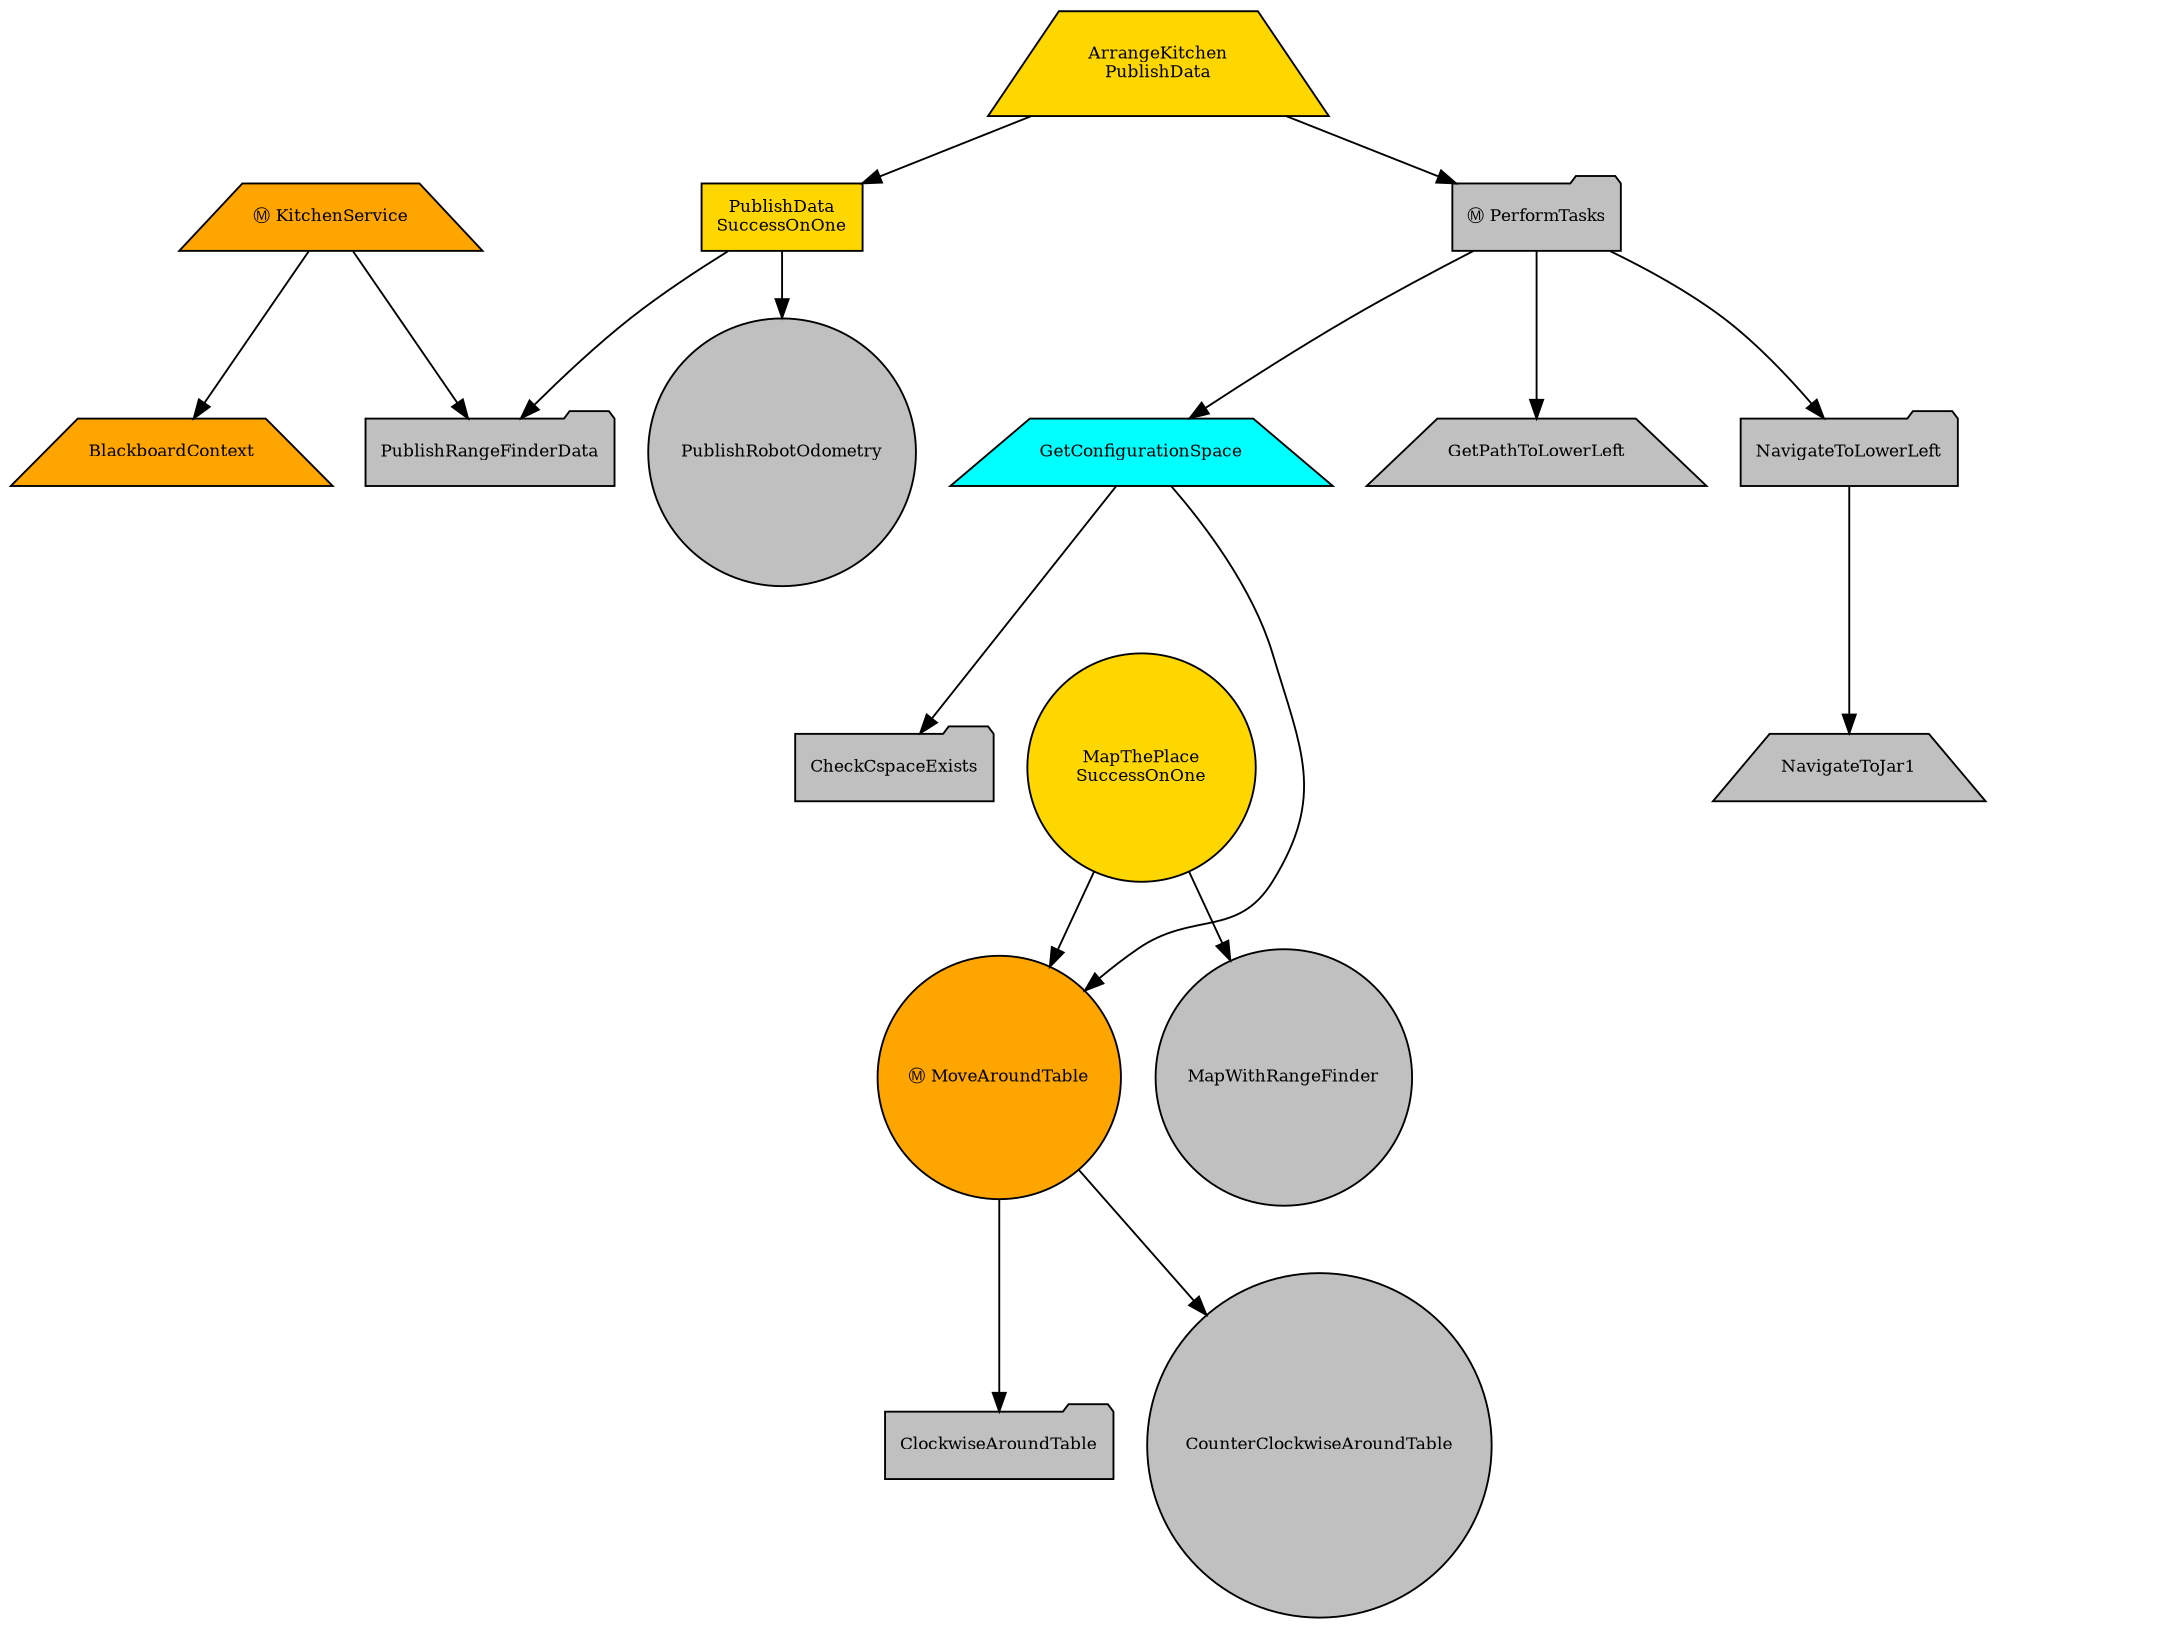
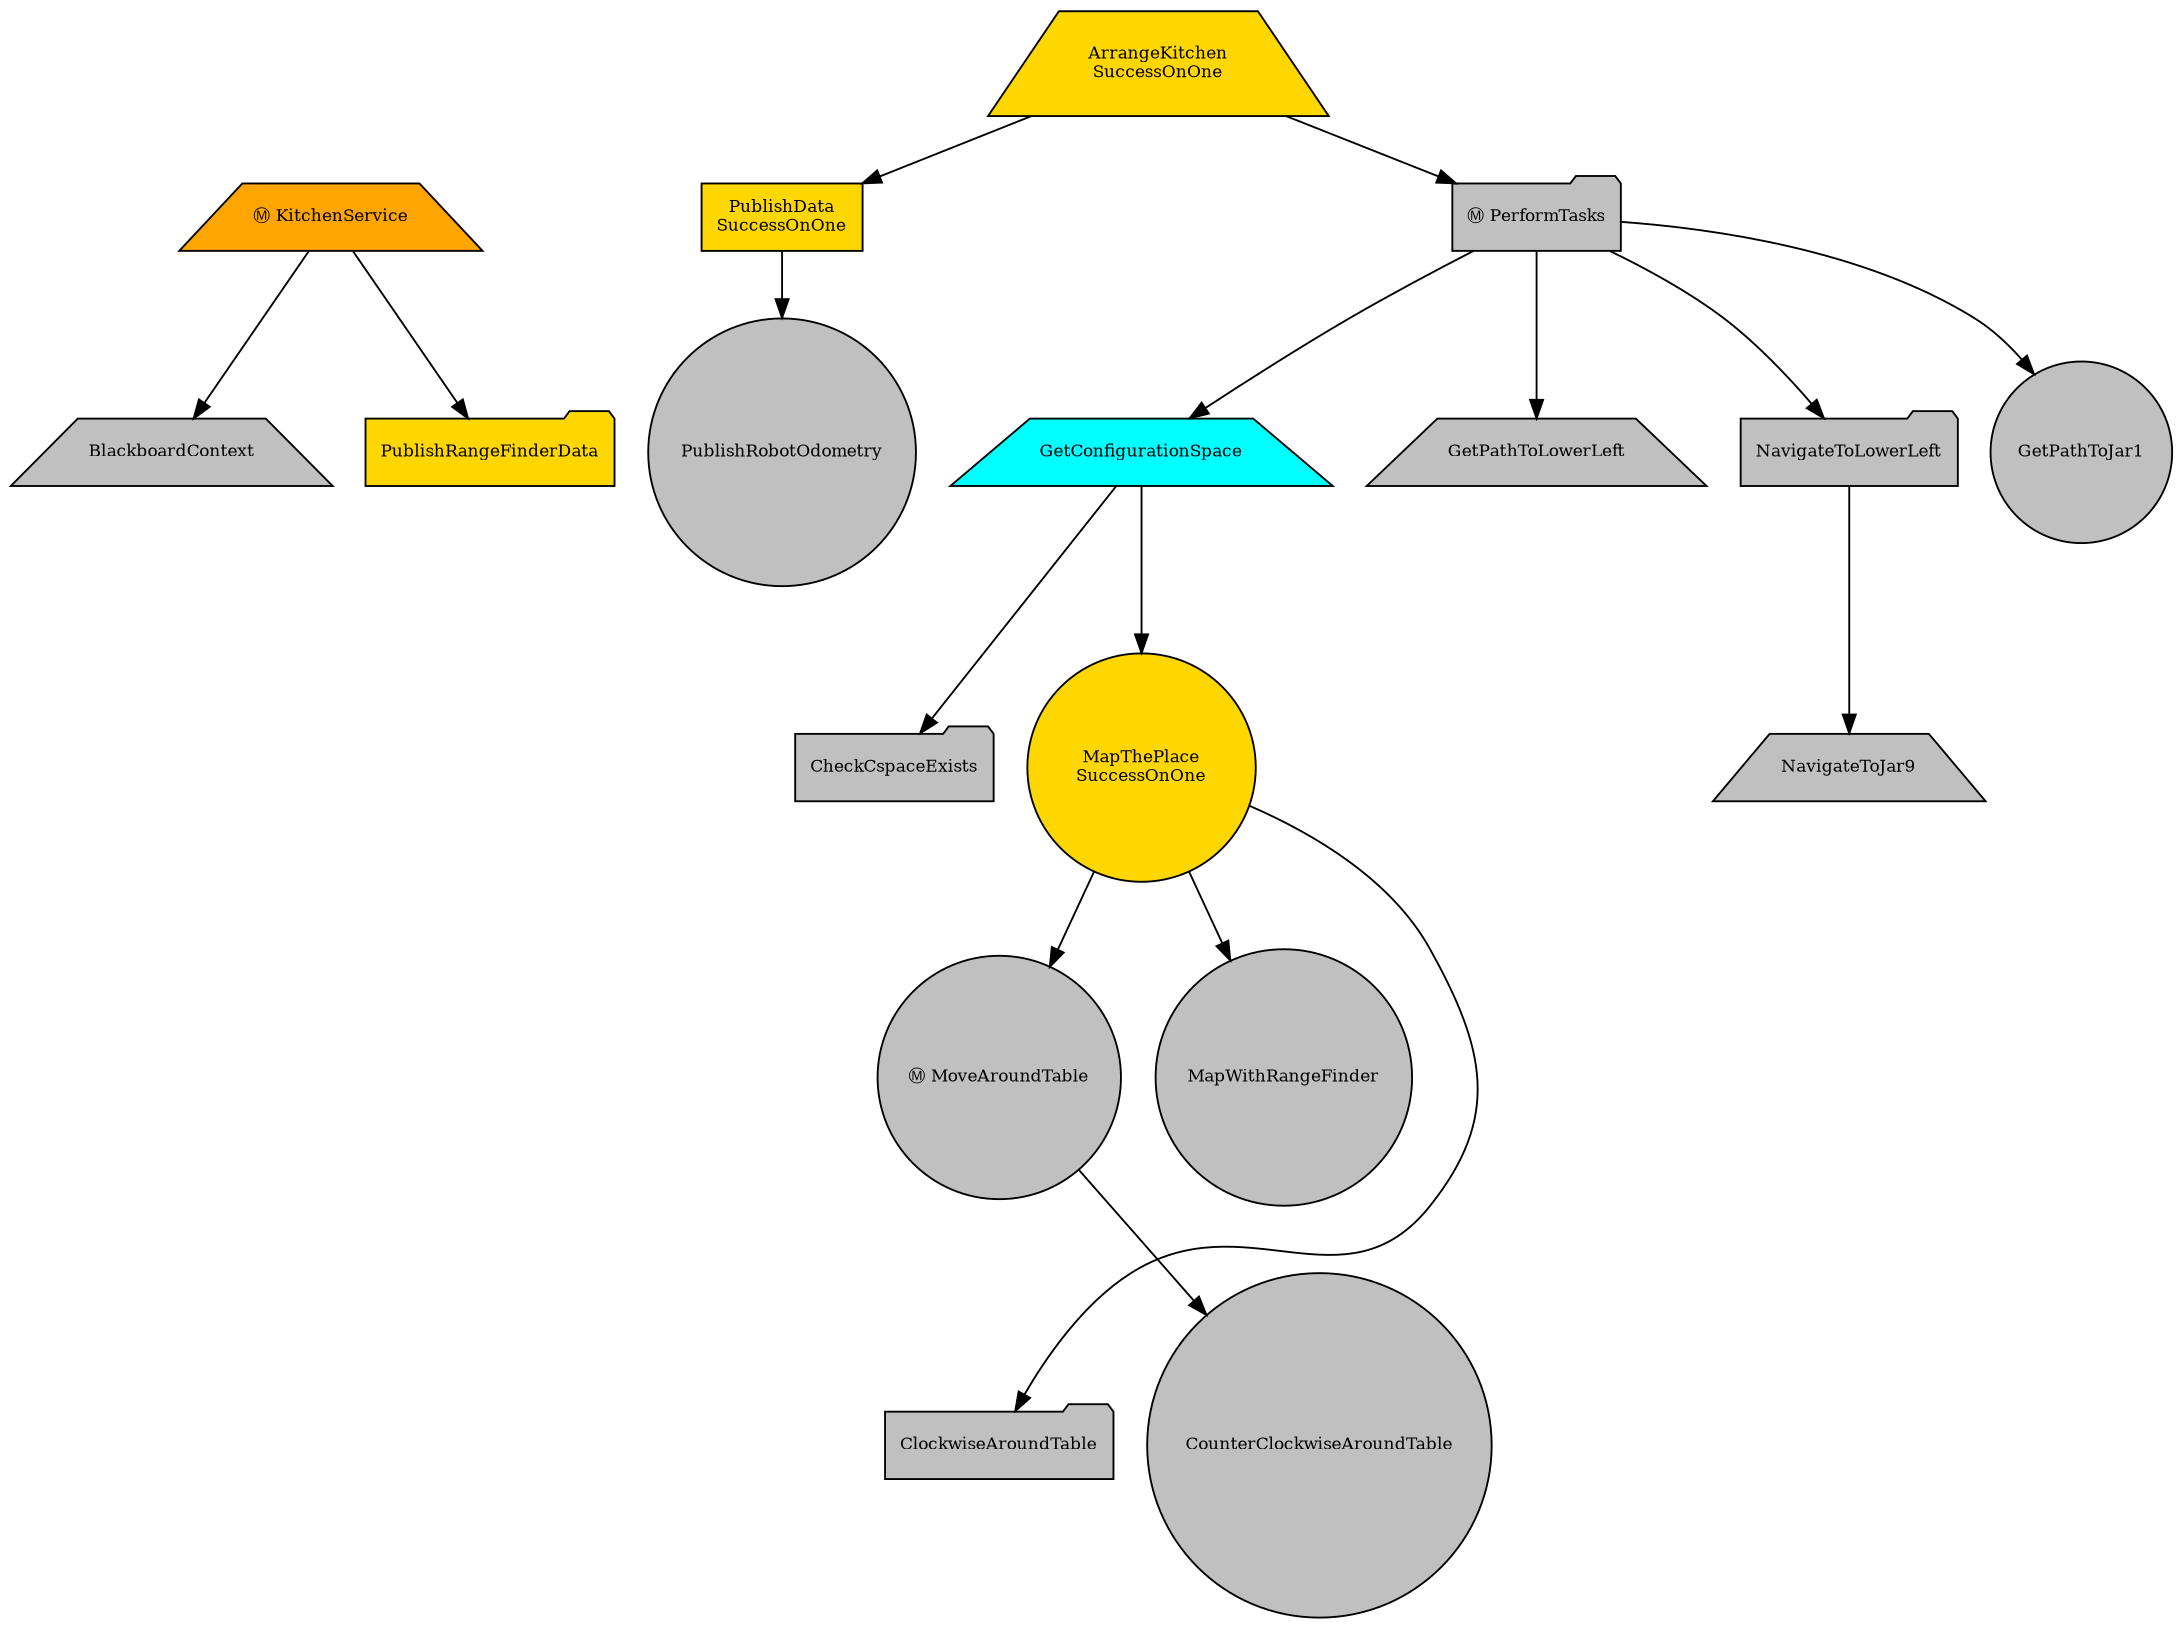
node "ArrangeKitchen PublishData": label "ArrangeKitchen PublishData" -> "ArrangeKitchen SuccessOnOne"
edge "PublishData SuccessOnOne" -> "PublishRangeFinderData": removed
node "BlackboardContext": fillcolor orange -> gray
node "PublishRangeFinderData": fillcolor gray -> gold
node "GetPathToJar1": added
node "NavigateToJar1": label "NavigateToJar1" -> "NavigateToJar9"
edge "GetConfigurationSpace" -> "Ⓜ MoveAroundTable": now "GetConfigurationSpace" -> "MapThePlace SuccessOnOne"
node "Ⓜ MoveAroundTable": fillcolor orange -> gray
edge "Ⓜ MoveAroundTable" -> "ClockwiseAroundTable": now "MapThePlace SuccessOnOne" -> "ClockwiseAroundTable"
